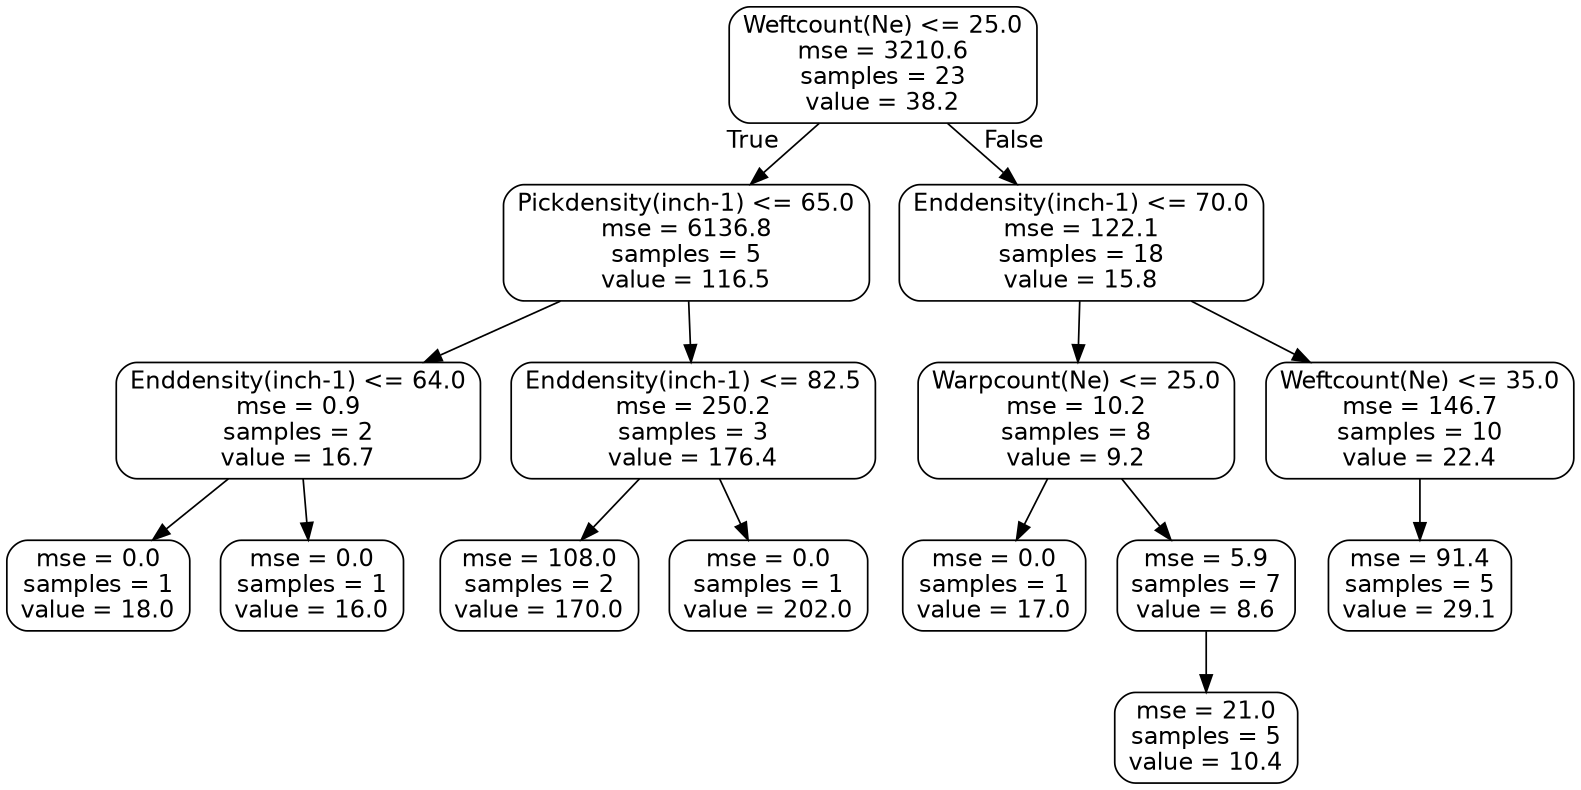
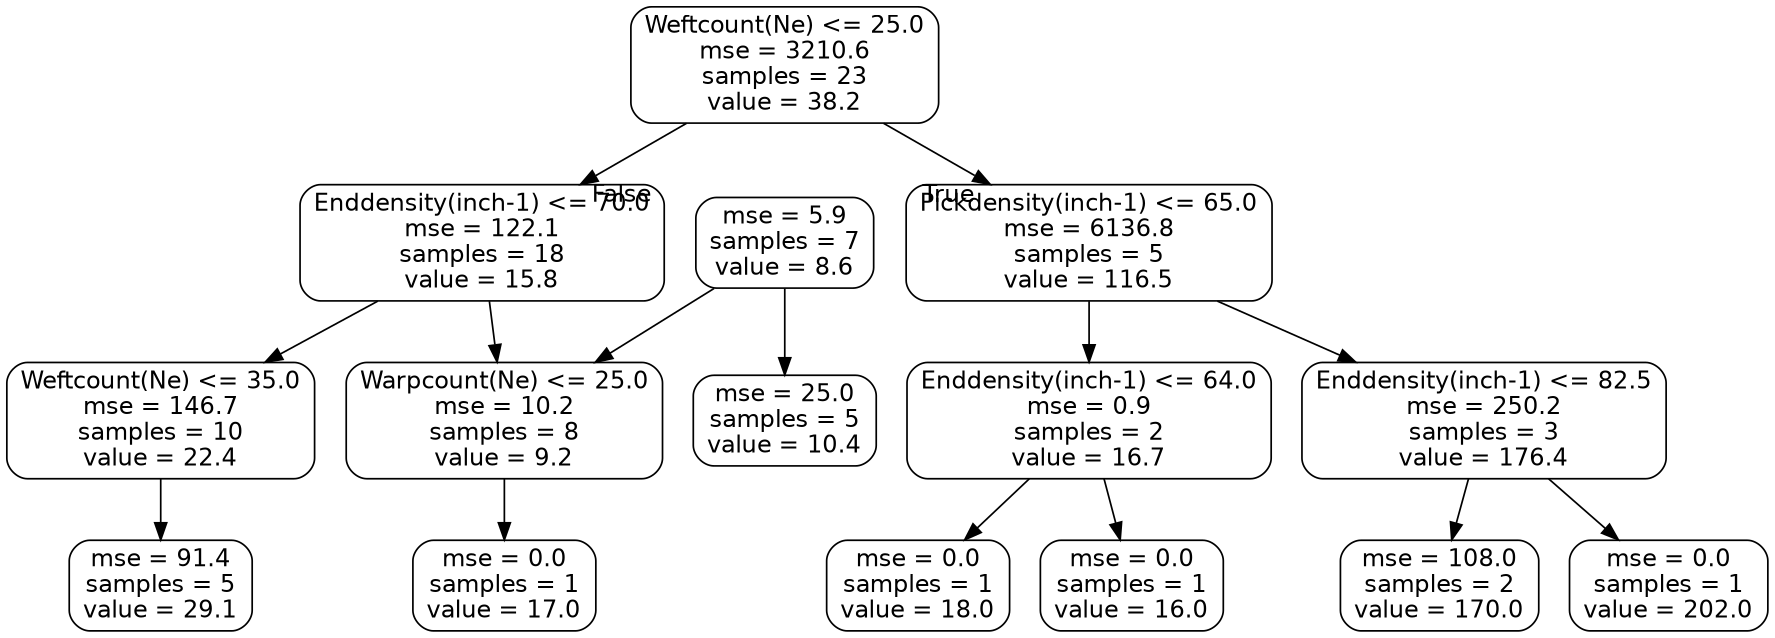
edge "Warpcount(Ne) <= 25.0 mse = 10.2 samples = 8 value = 9.2" -> "mse = 5.9 samples = 7 value = 8.6": reversed
node "mse = 21.0 samples = 5 value = 10.4": label "mse = 21.0 samples = 5 value = 10.4" -> "mse = 25.0 samples = 5 value = 10.4"
